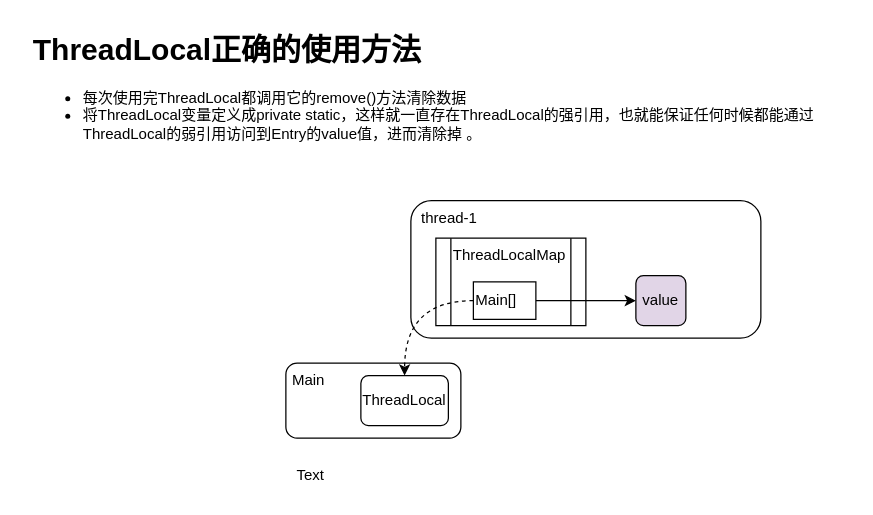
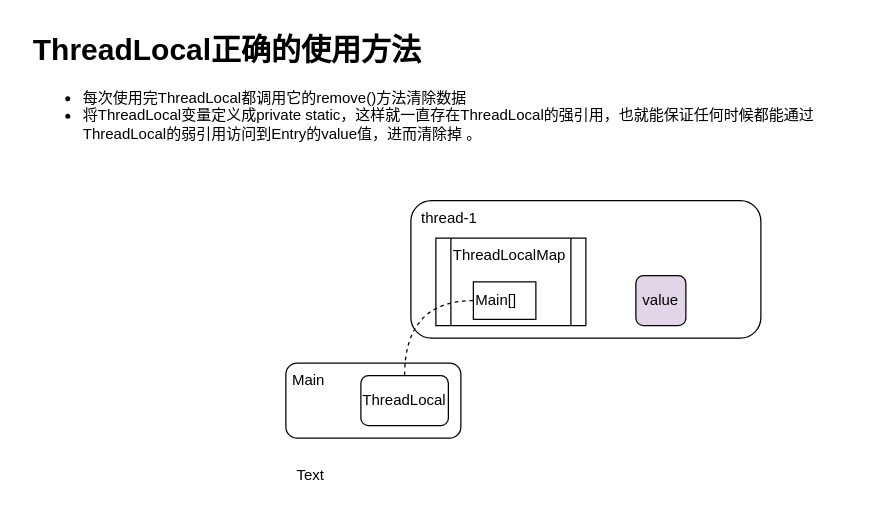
edge "Main[]" -> "value": removed
edge "Main[]" -> "ThreadLocal": arrowhead classic -> none
